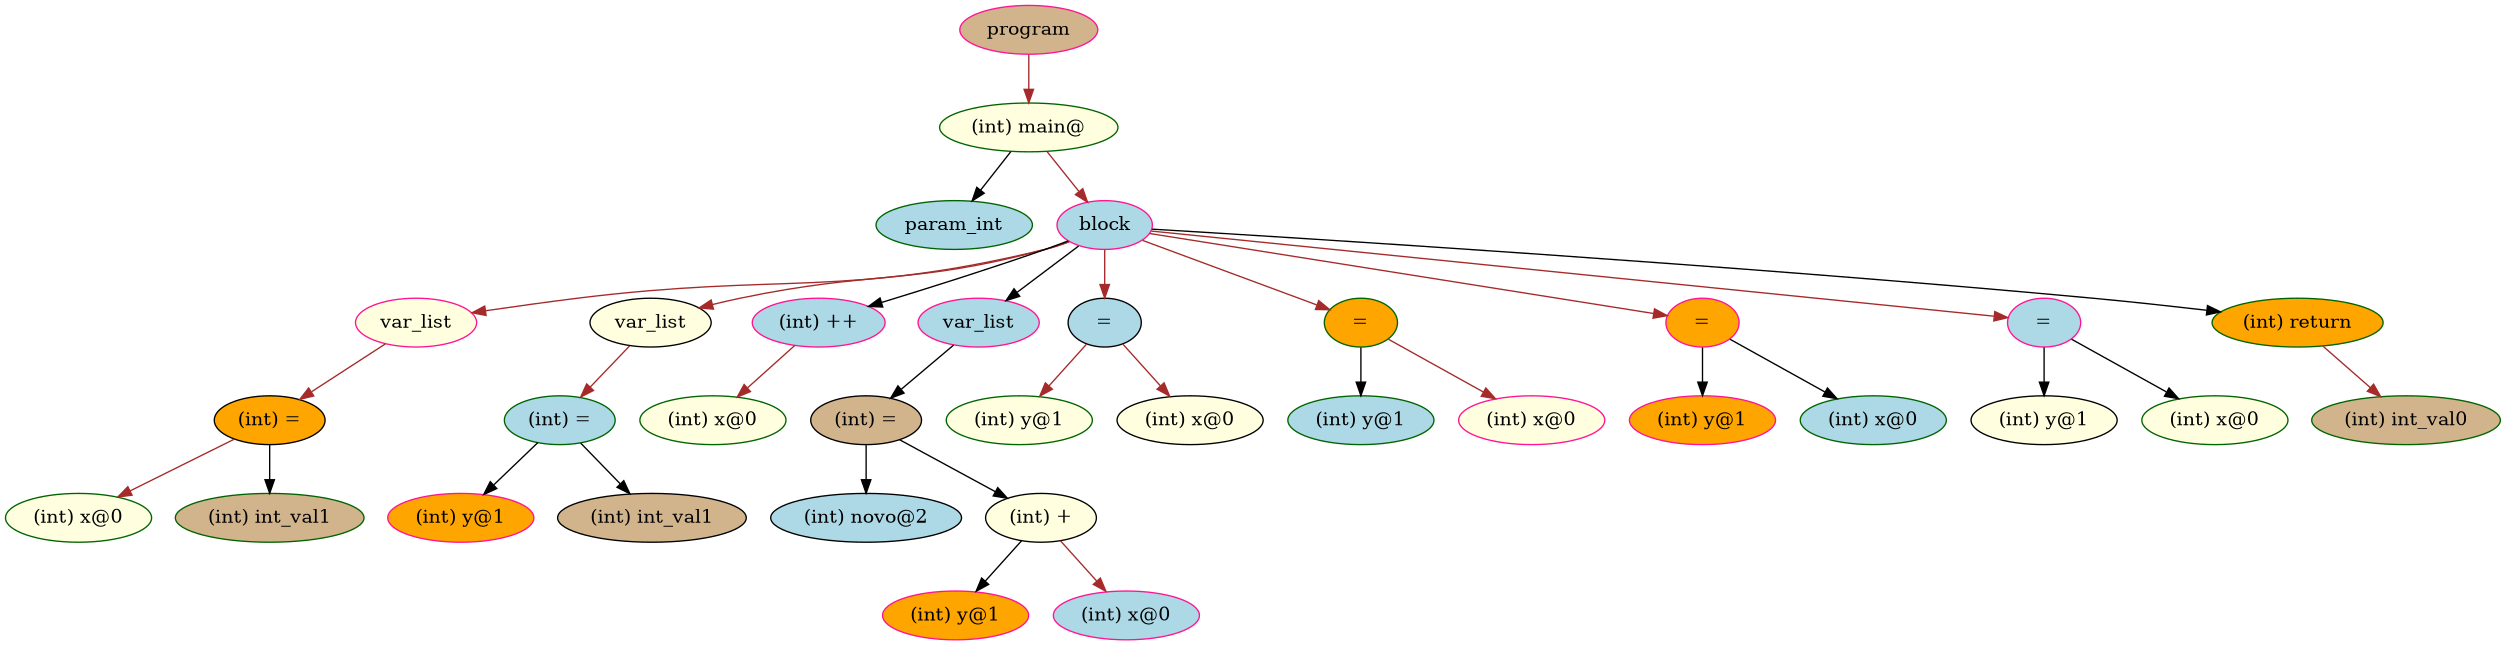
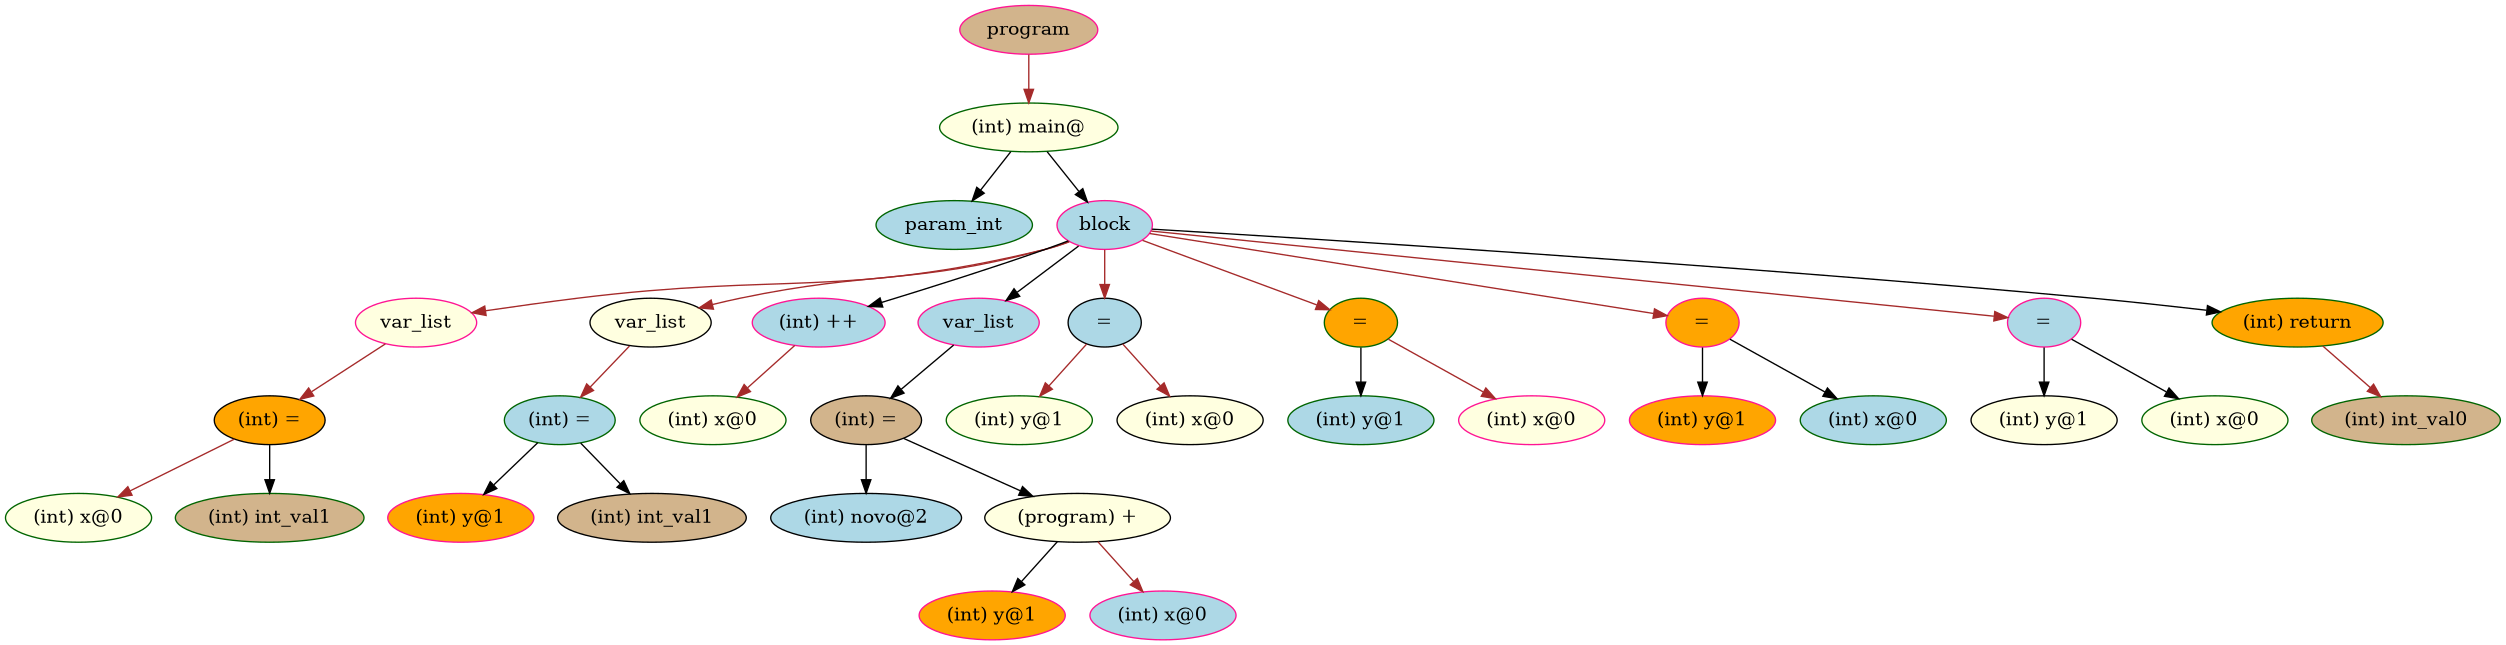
edge "(int) main@" -> "block": color brown -> black
node "(int) +": label "(int) +" -> "(program) +"
